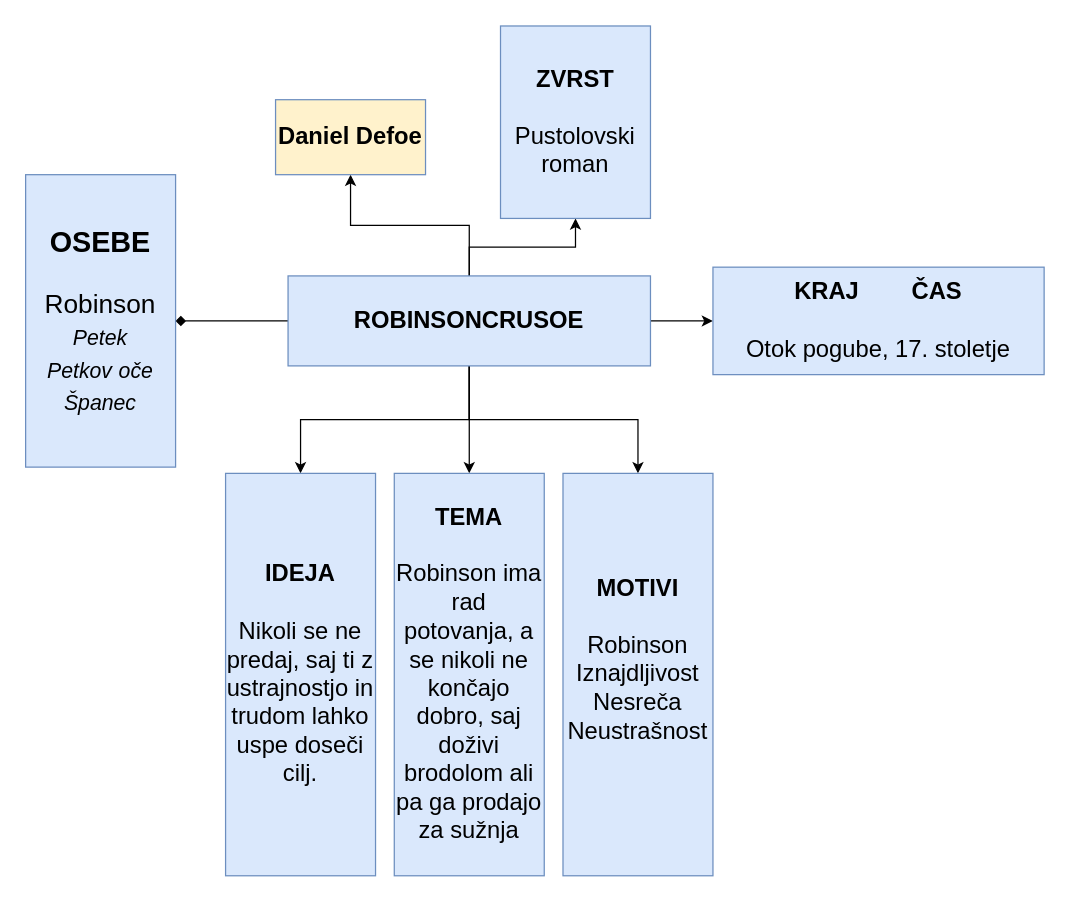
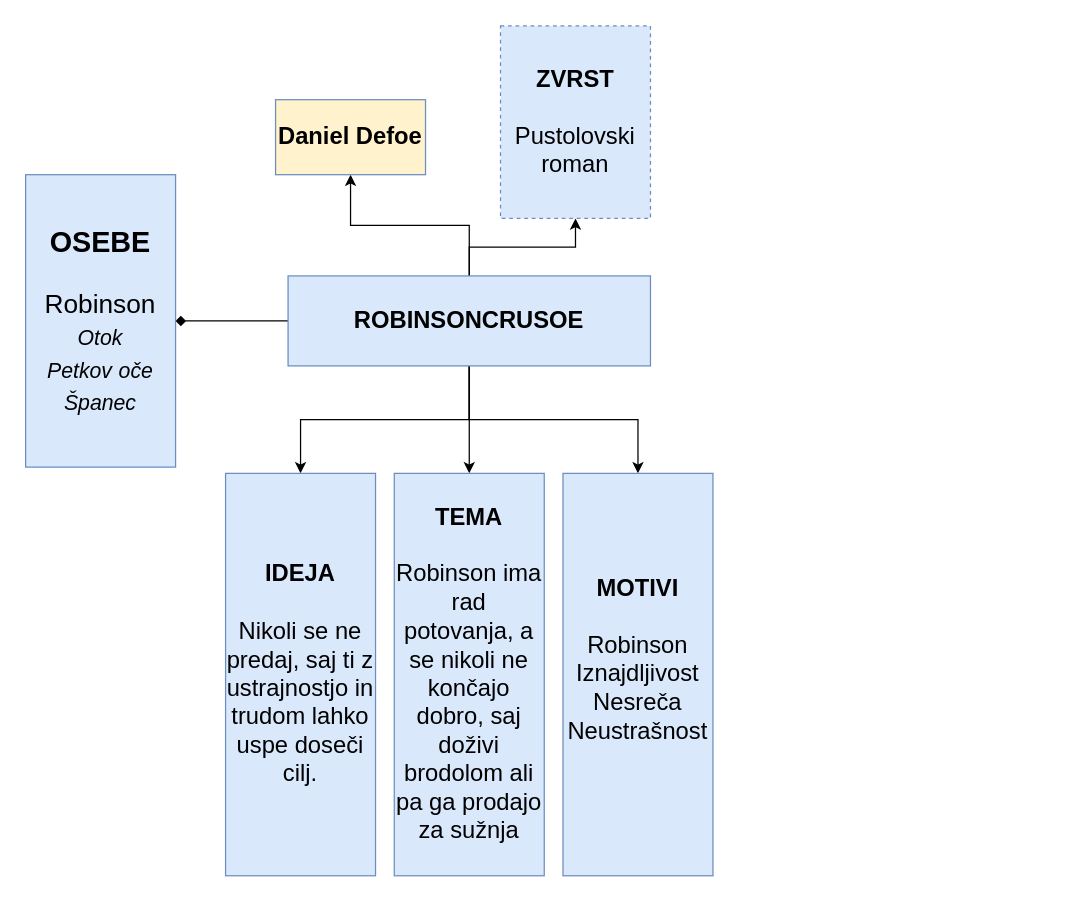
node "ZVRST Pustolovski roman": style solid -> dashed
node "OSEBE Robinson Petek Petkov oče Španec": label "OSEBE Robinson Petek Petkov oče Španec" -> "OSEBE Robinson Otok Petkov oče Španec"
edge "ROBINSONCRUSOE" -> "KRAJ ČAS Otok pogube, 17. stoletje": removed
node "KRAJ ČAS Otok pogube, 17. stoletje": removed
